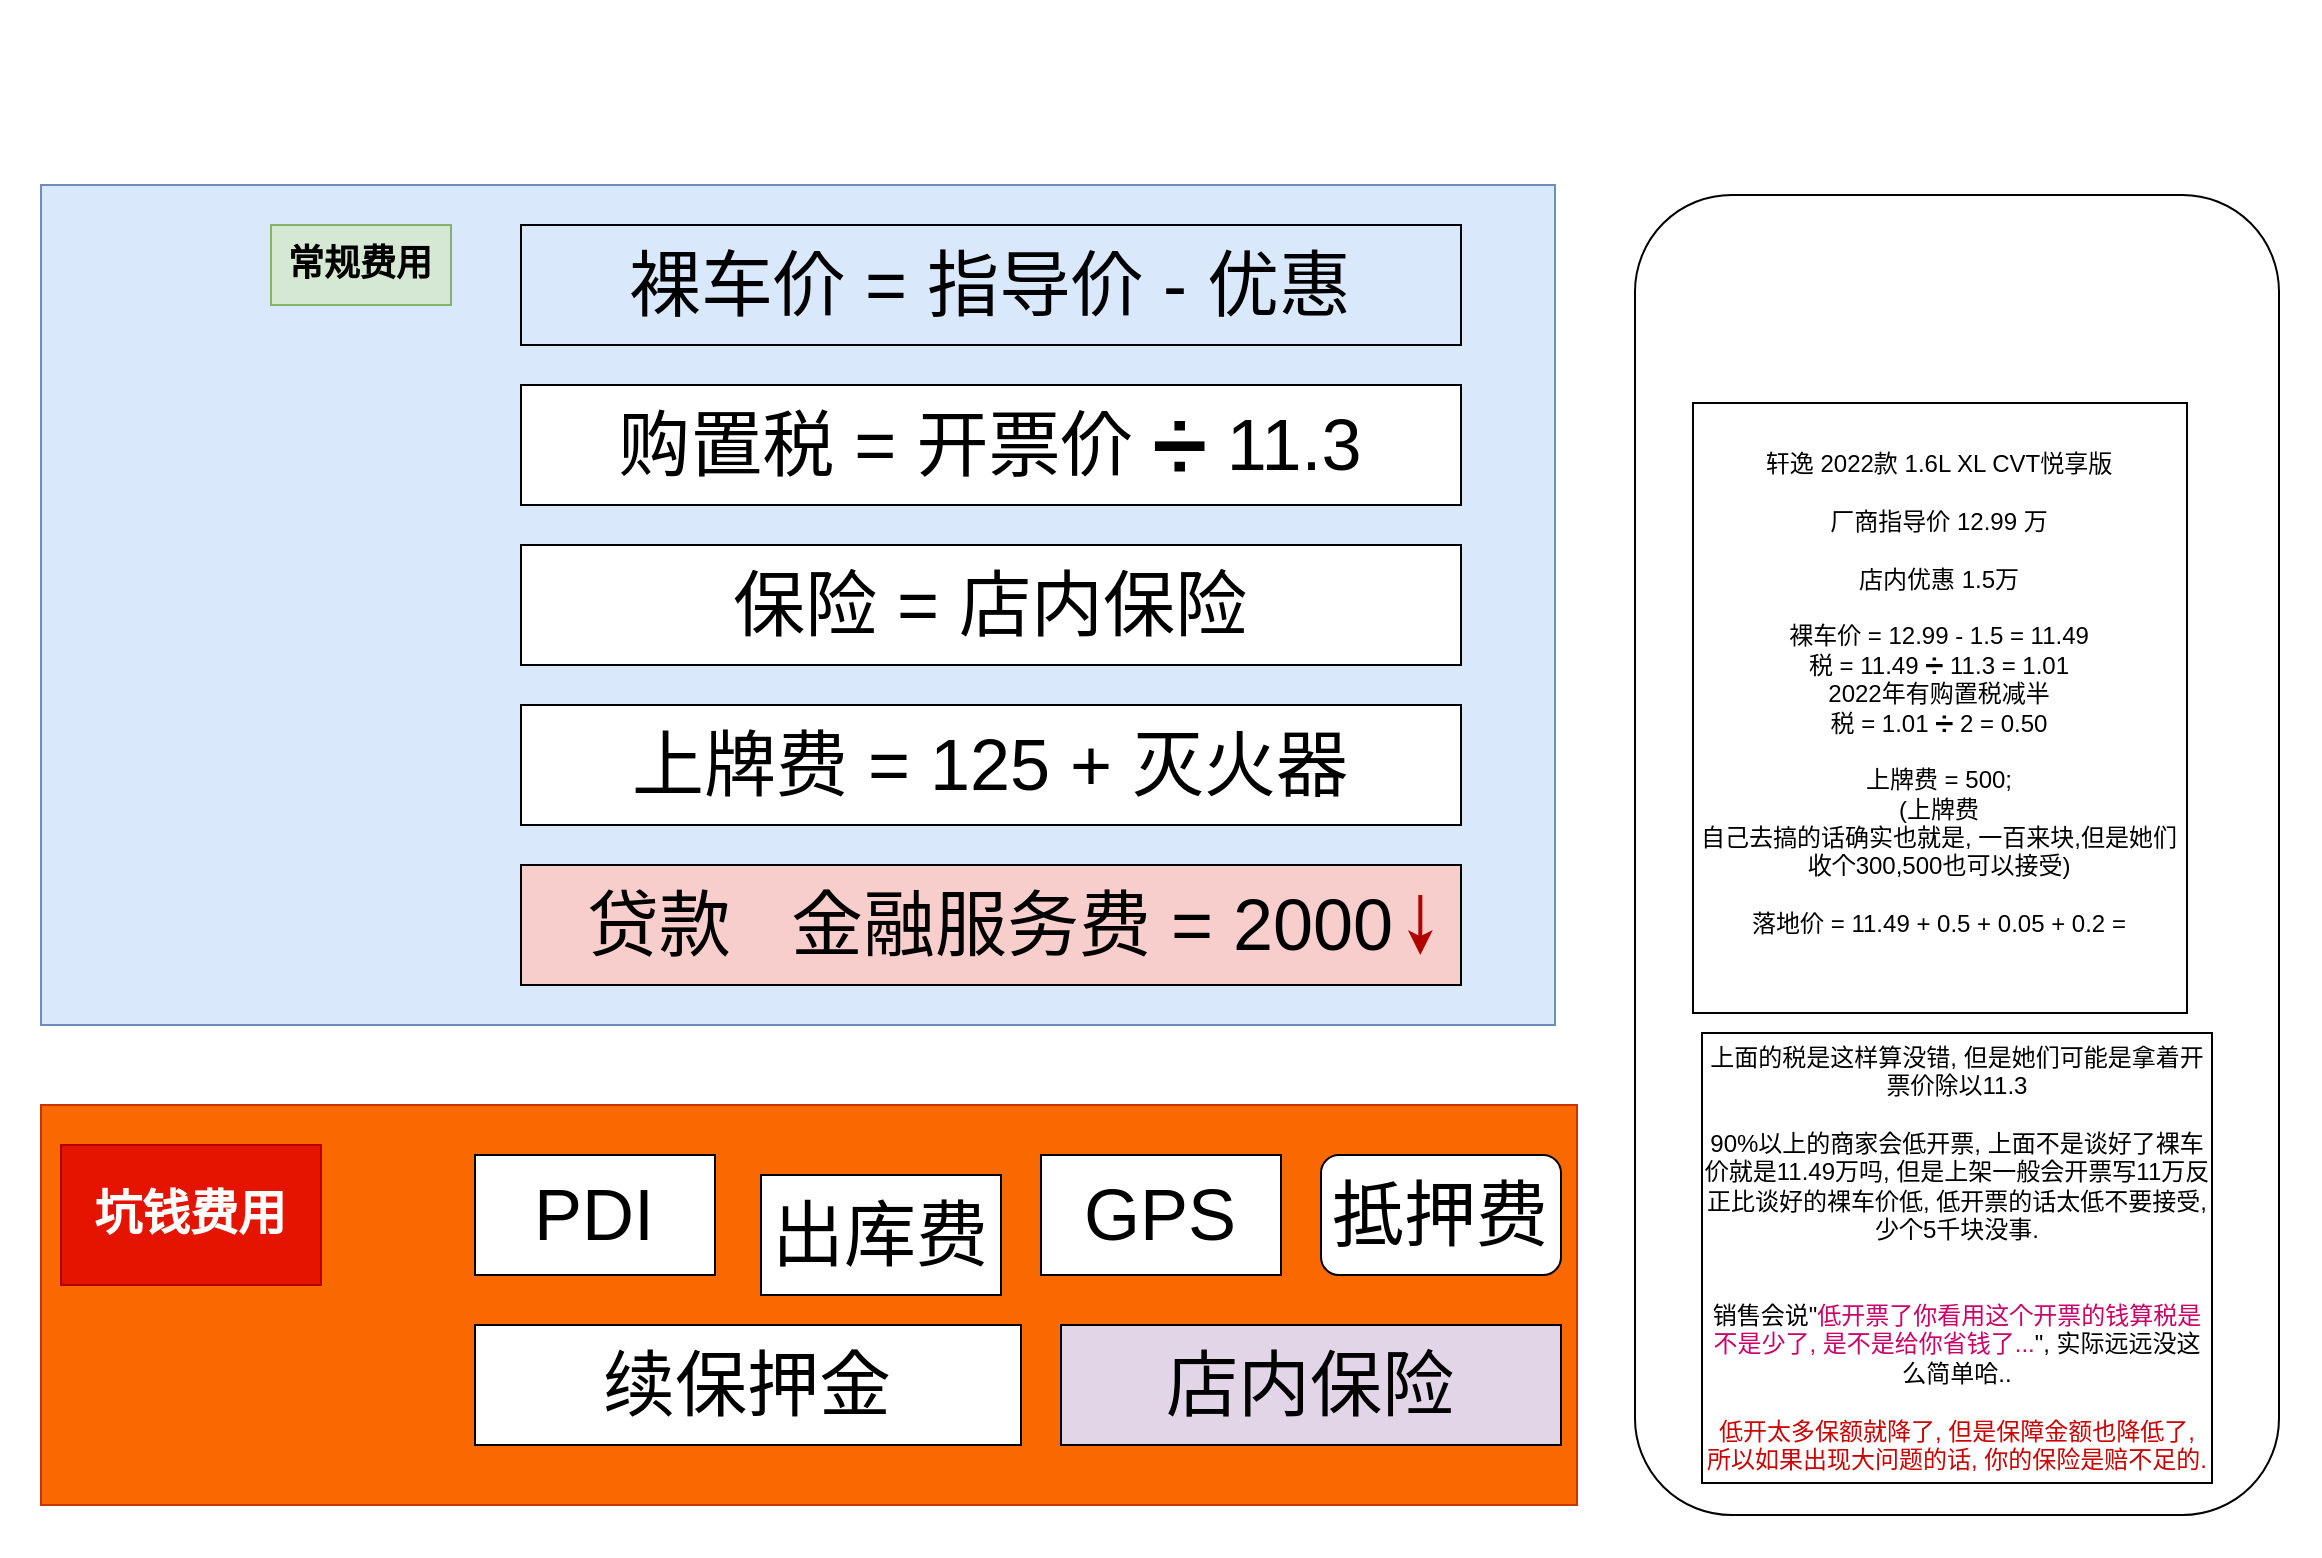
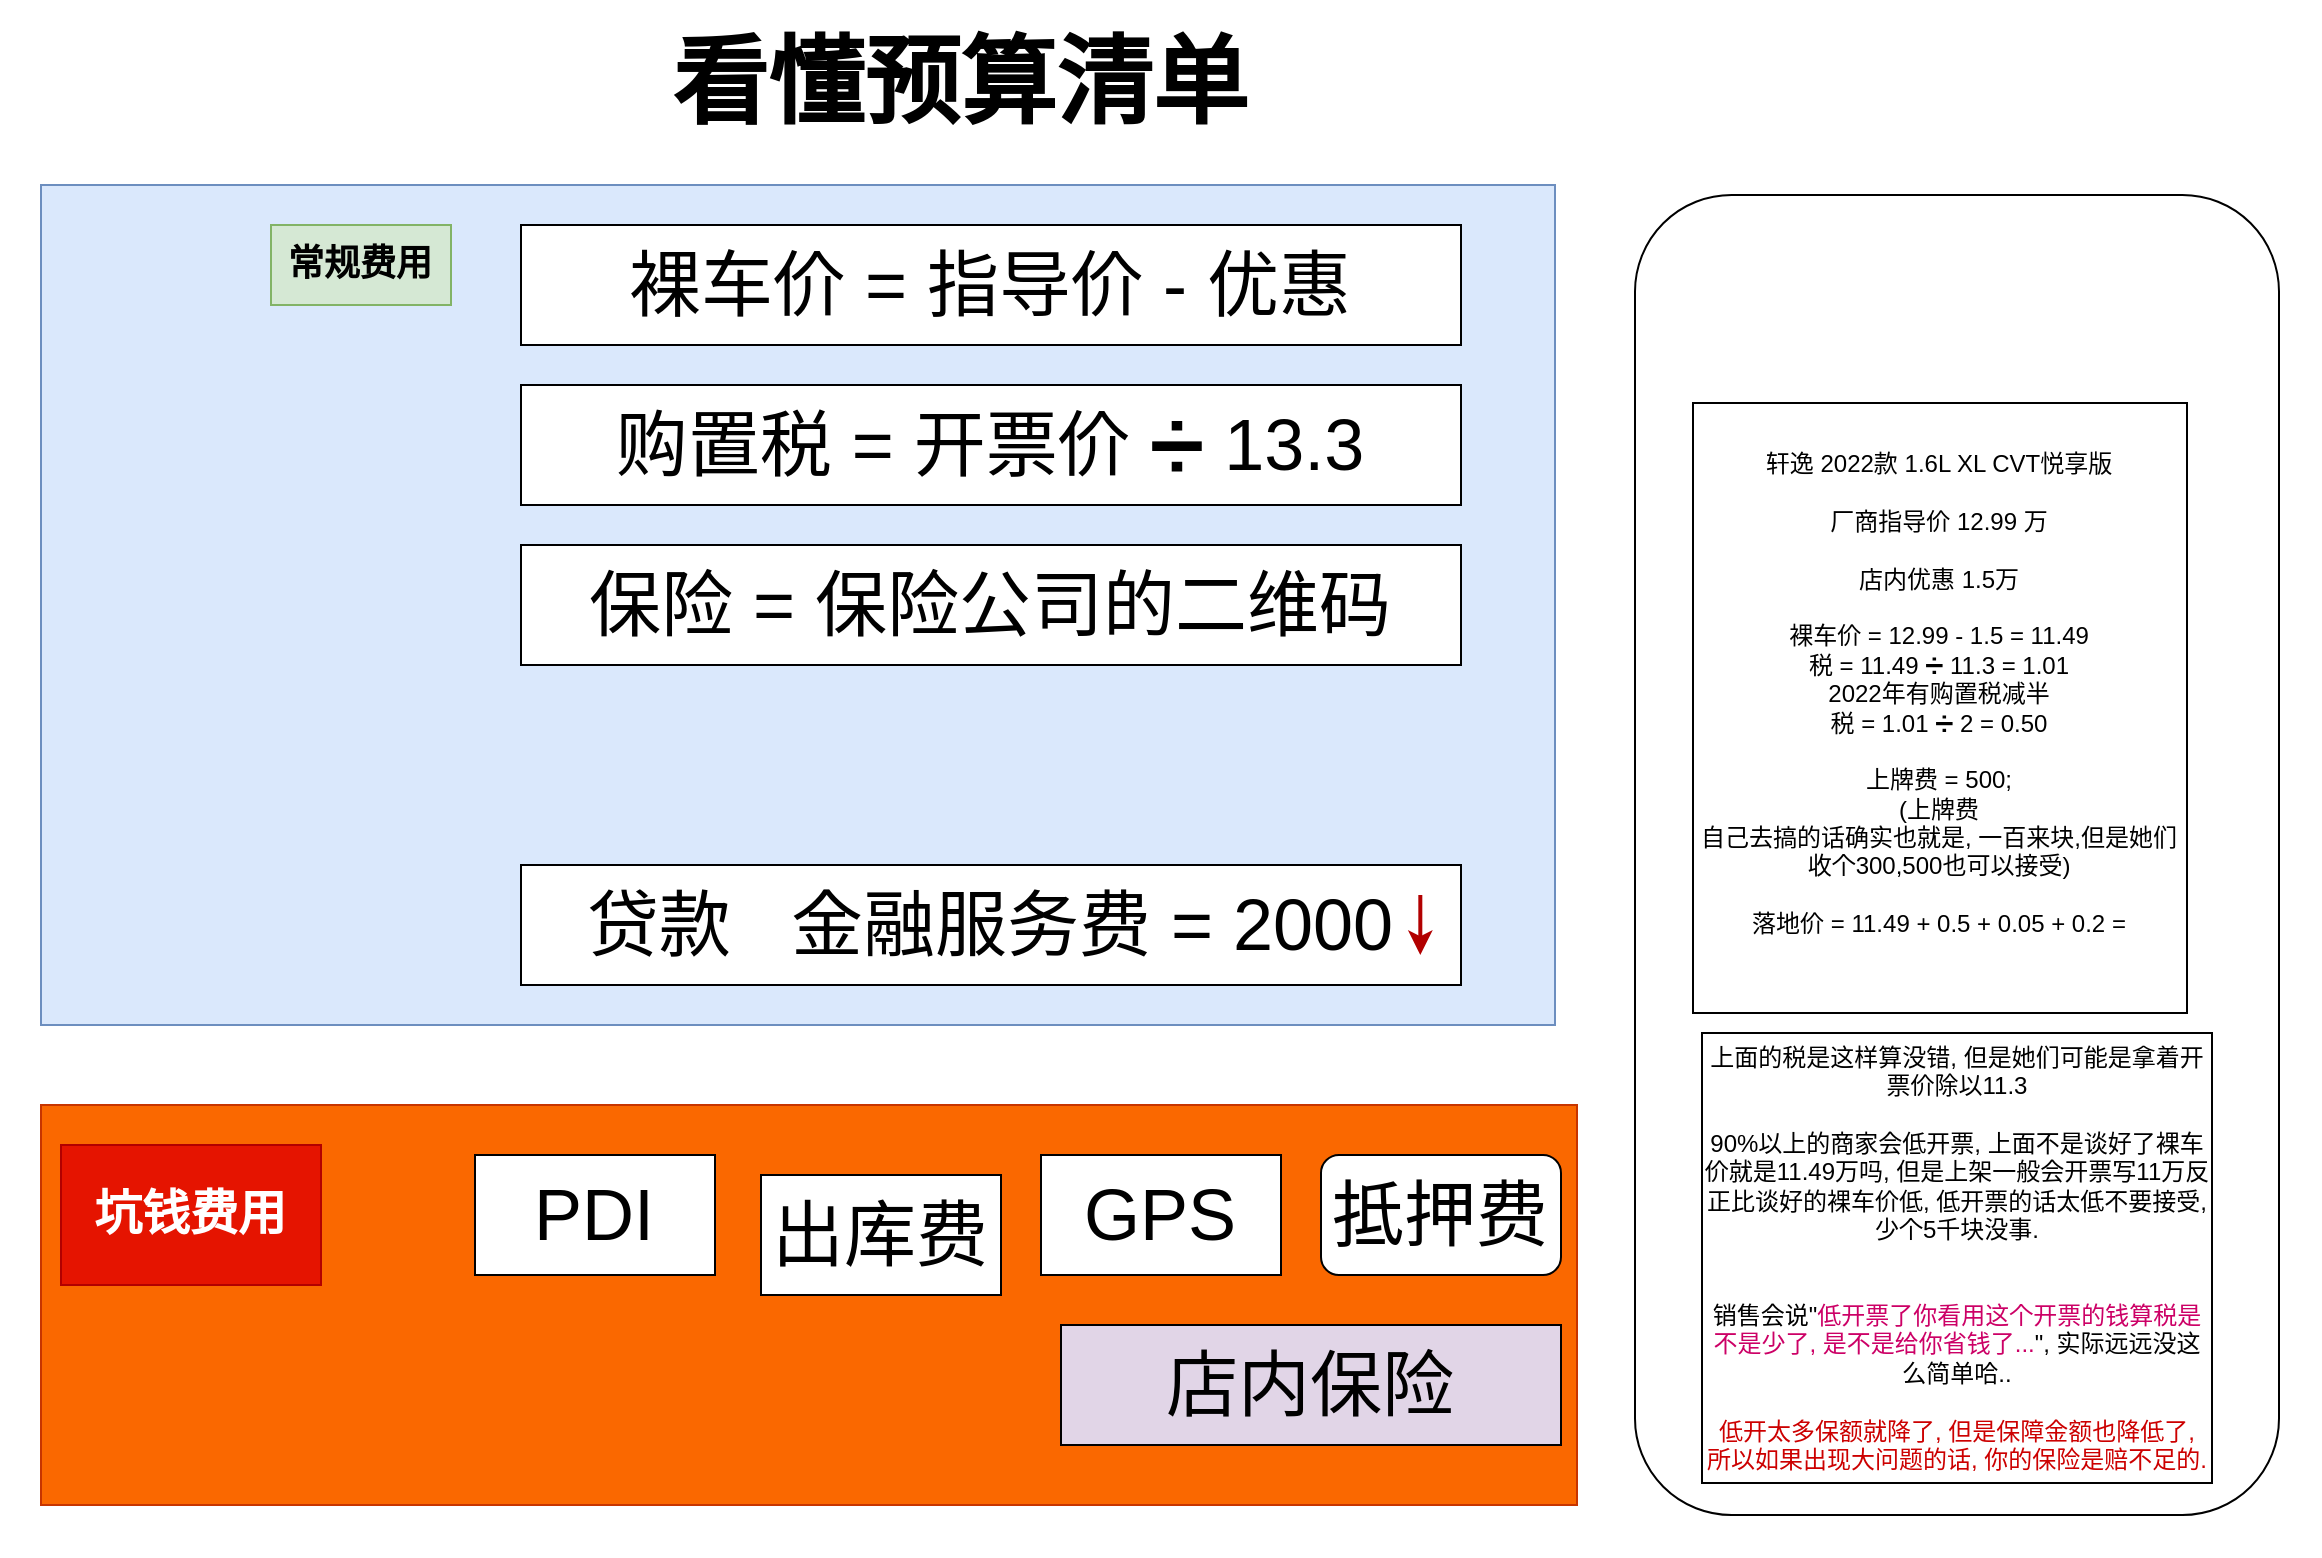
node "看懂预算清单": added
node "裸车价 = 指导价 - 优惠": fillcolor #dae8fc -> #ffffff
node "购置税 = 开票价 ➗ 11.3": label "购置税 = 开票价 ➗ 11.3" -> "购置税 = 开票价 ➗ 13.3"
node "保险 = 店内保险": label "保险 = 店内保险" -> "保险 = 保险公司的二维码"
node "上牌费 = 125 + 灭火器": removed
node "贷款 金融服务费 = 2000": fillcolor #f8cecc -> #ffffff
node "续保押金": removed
